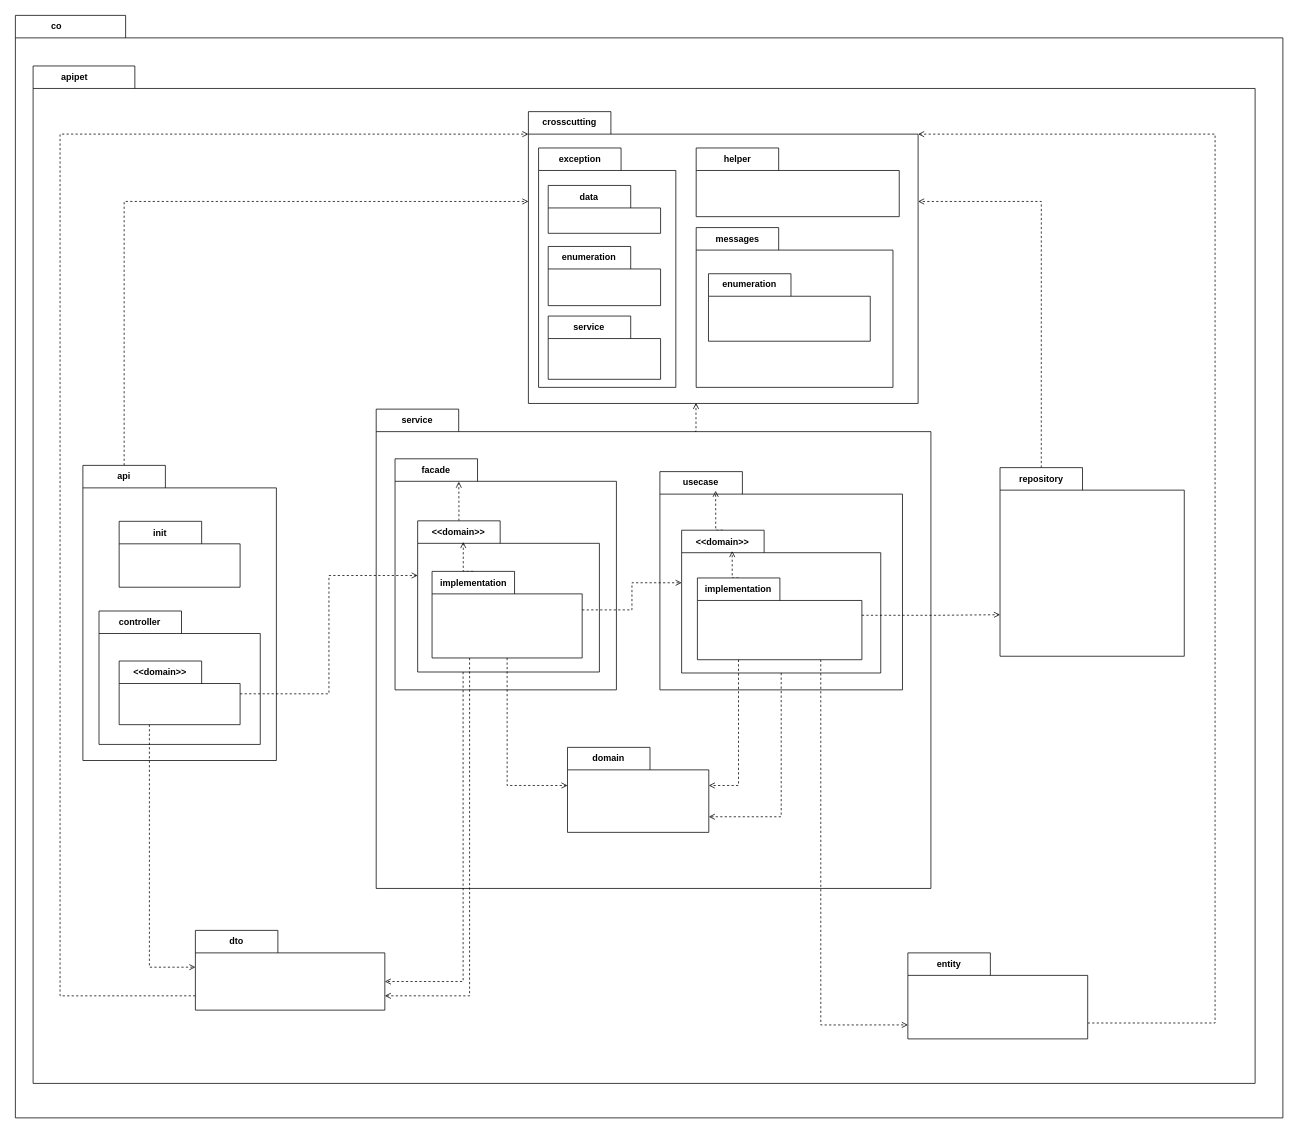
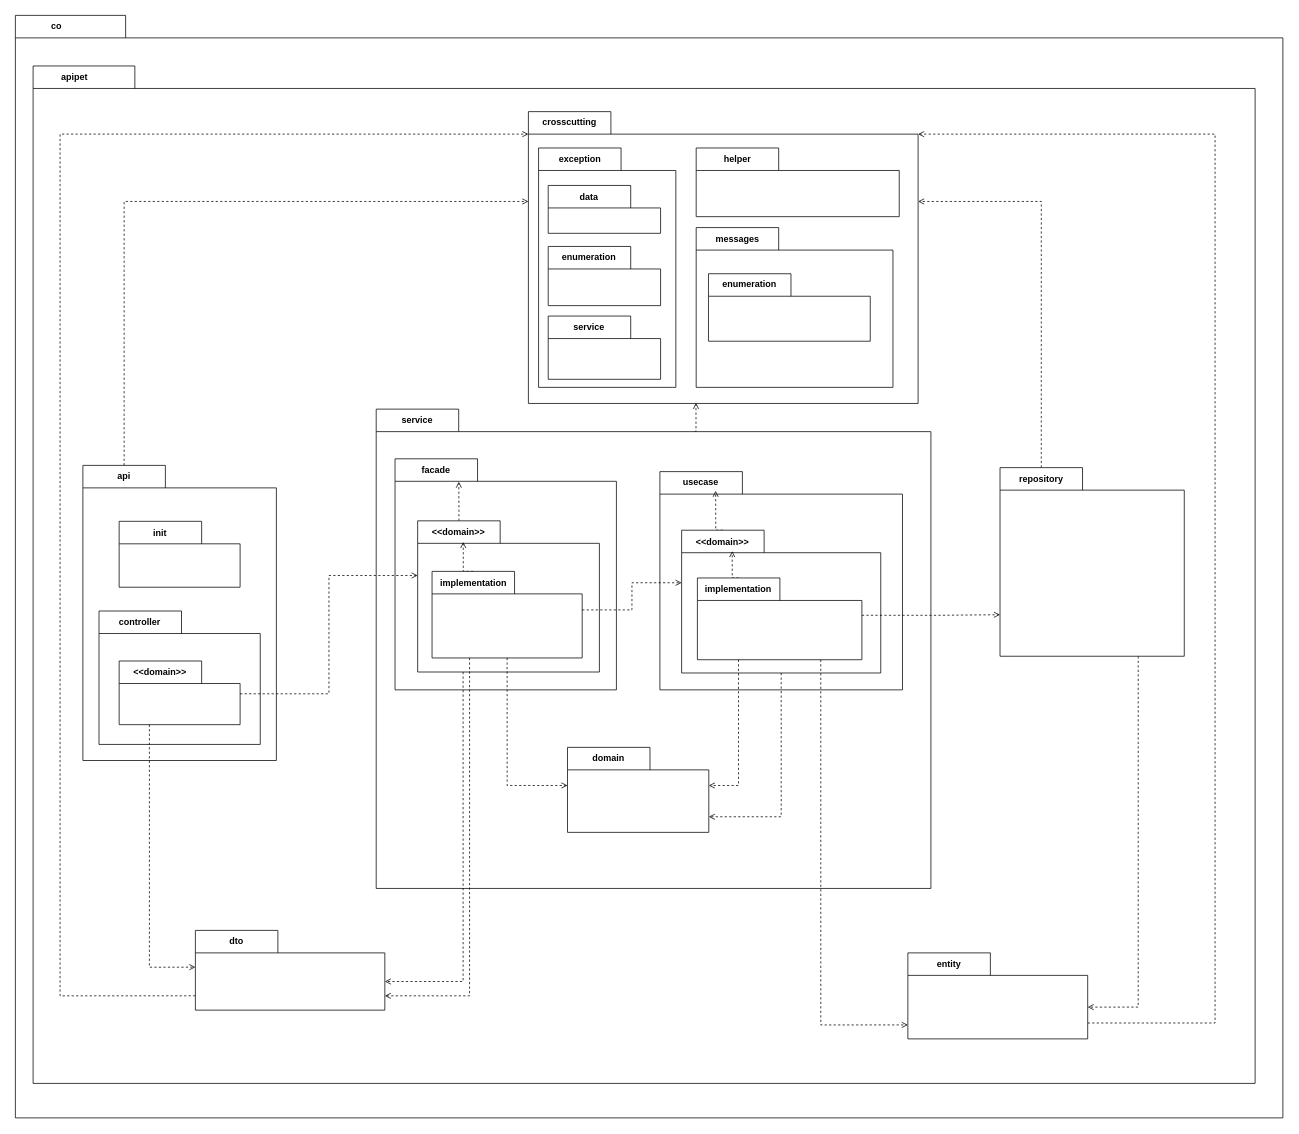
edge "repository" -> "entity": added
